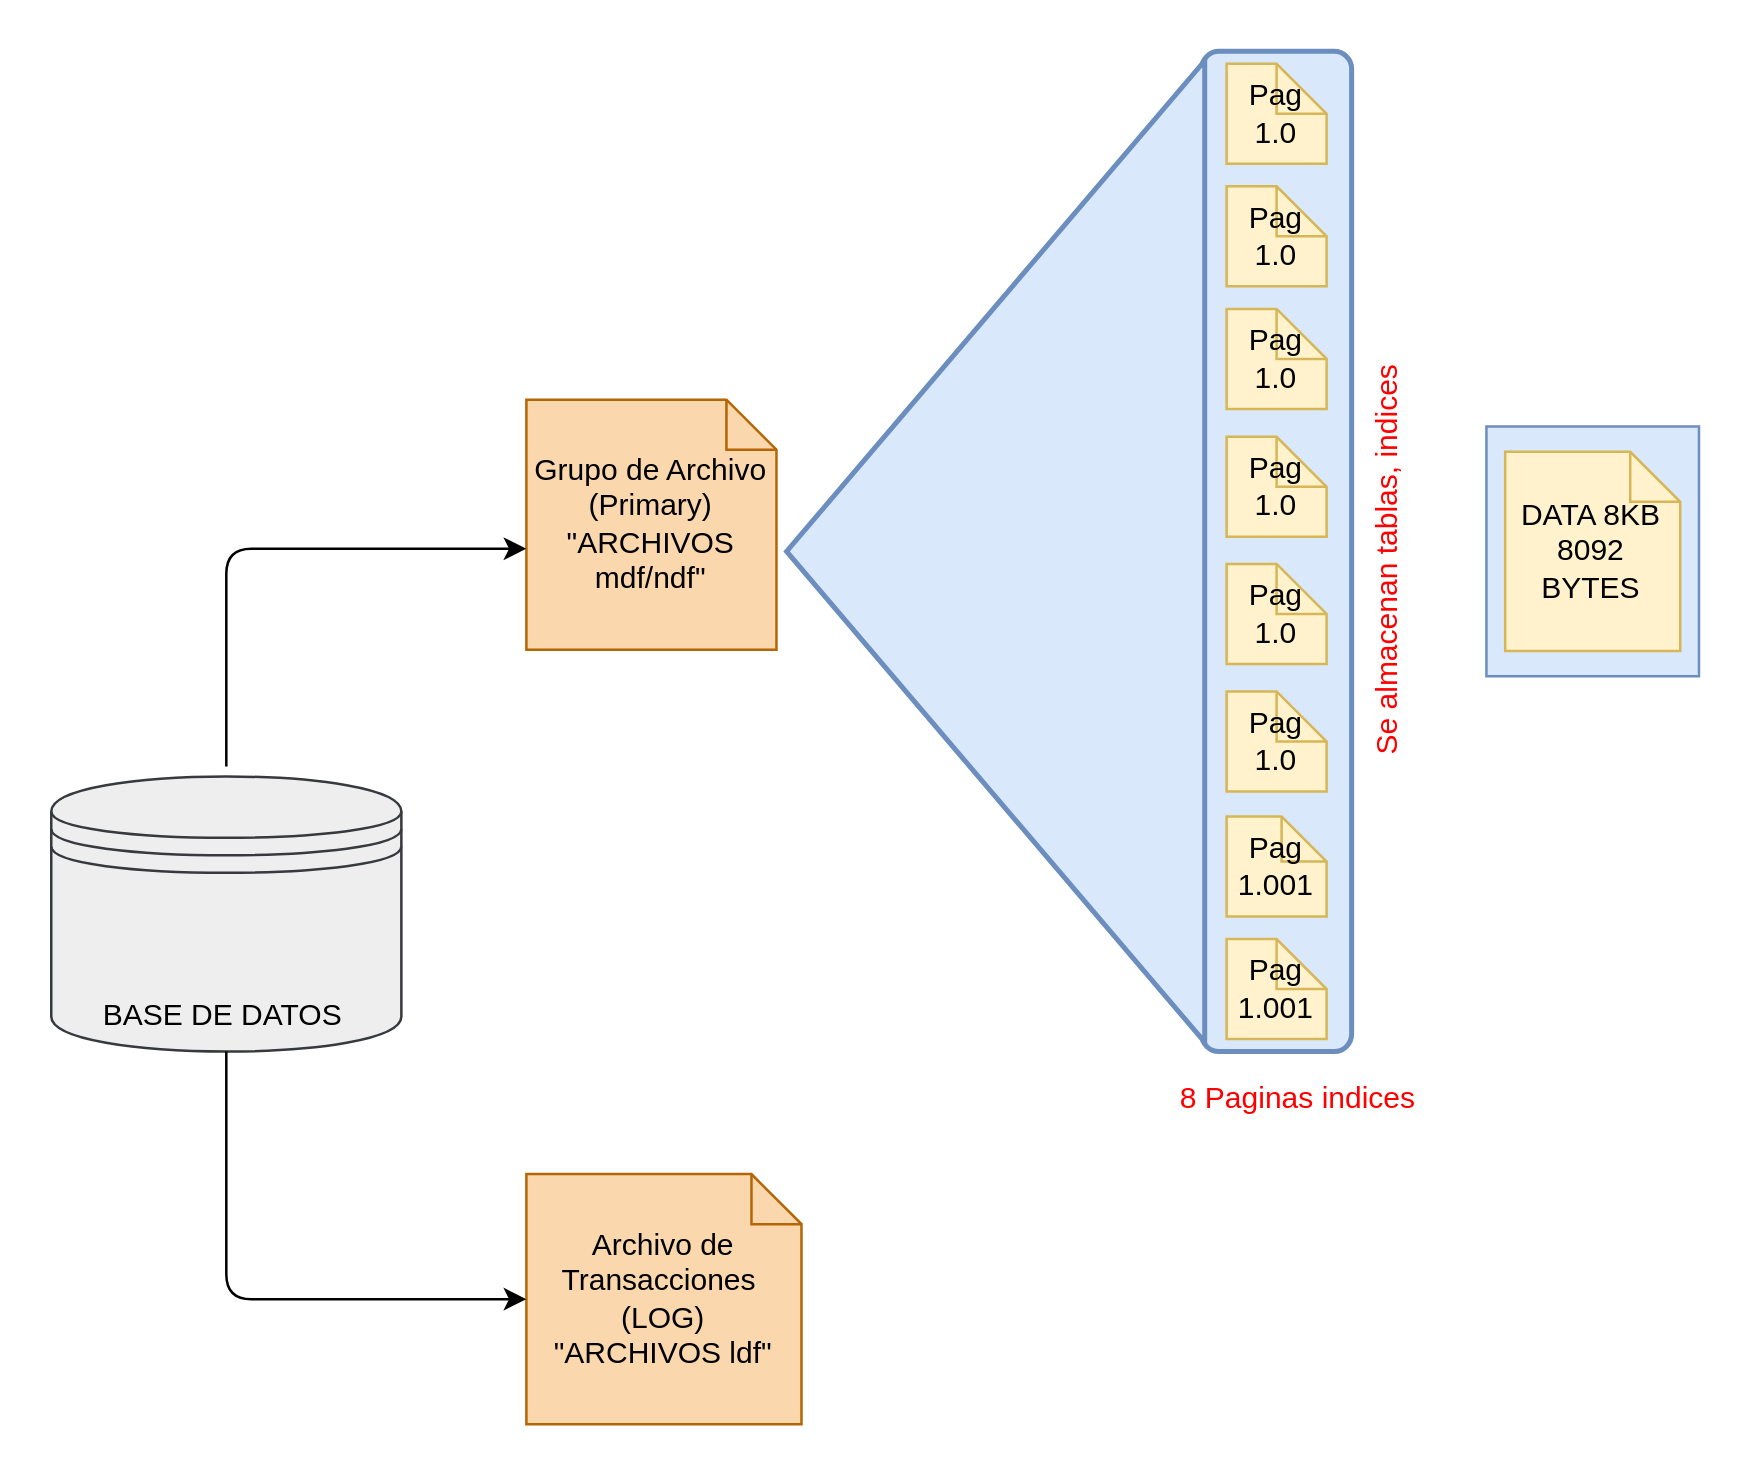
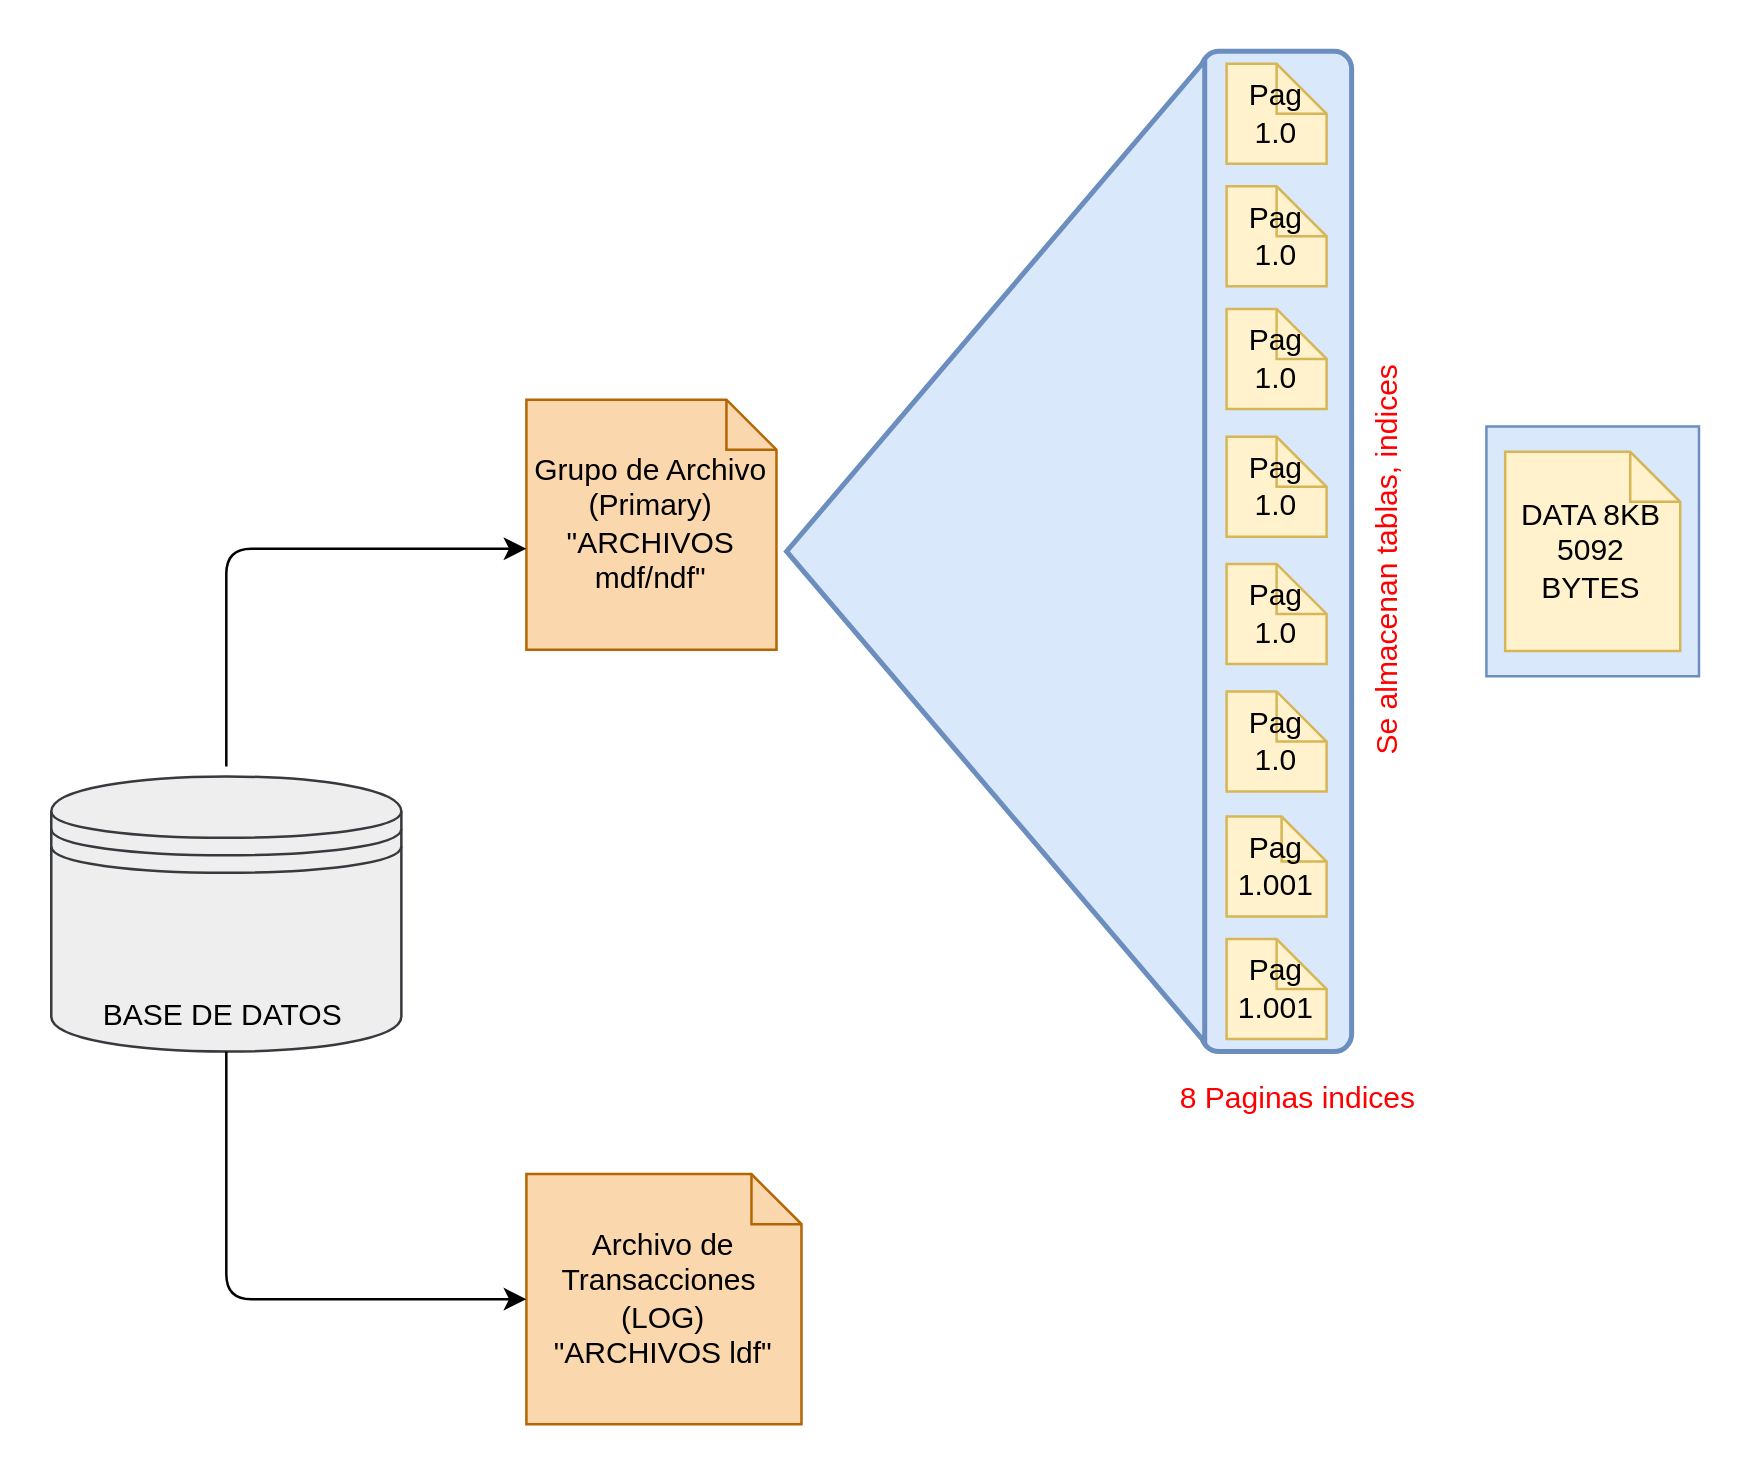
node "DATA 8KB 8092 BYTES": label "DATA 8KB 8092 BYTES" -> "DATA 8KB 5092 BYTES"
